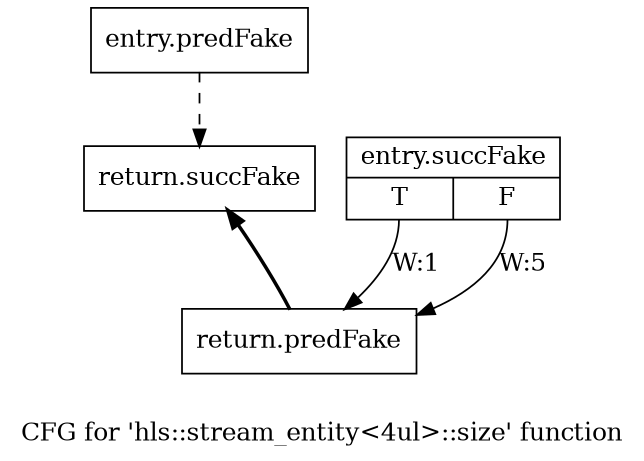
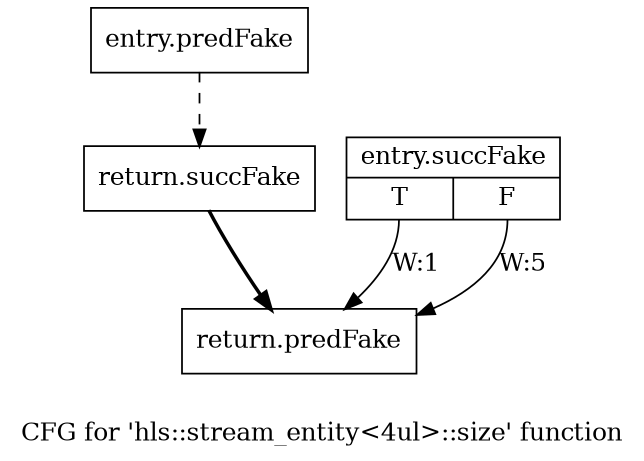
edge "return.predFake" -> "return.succFake": reversed
